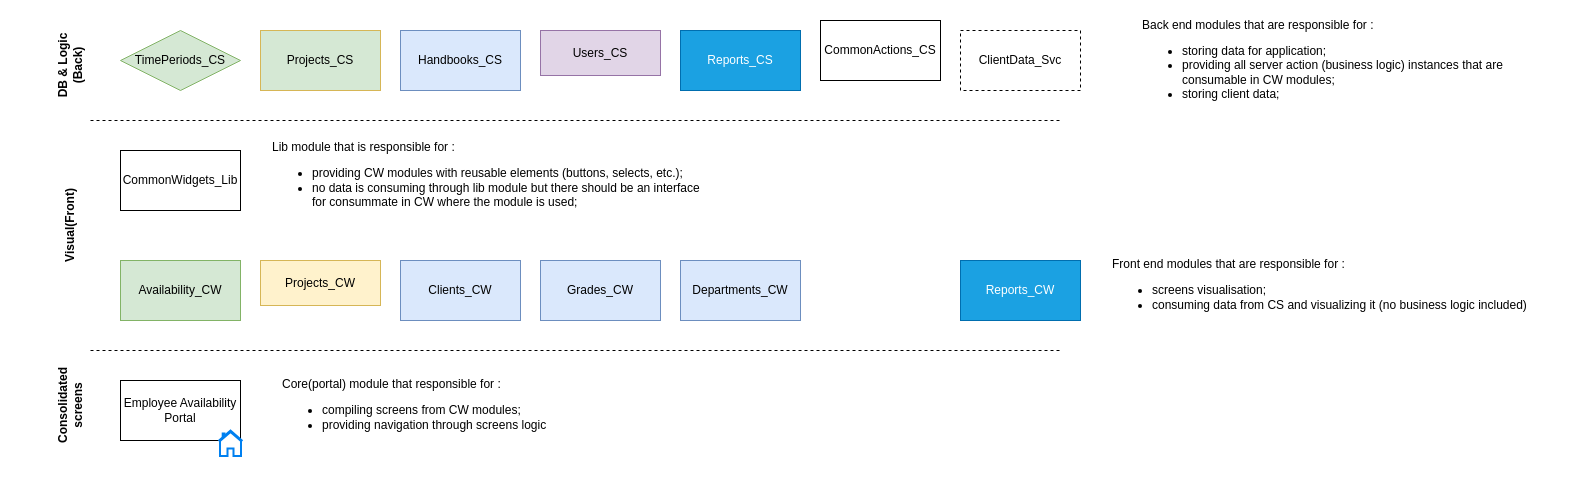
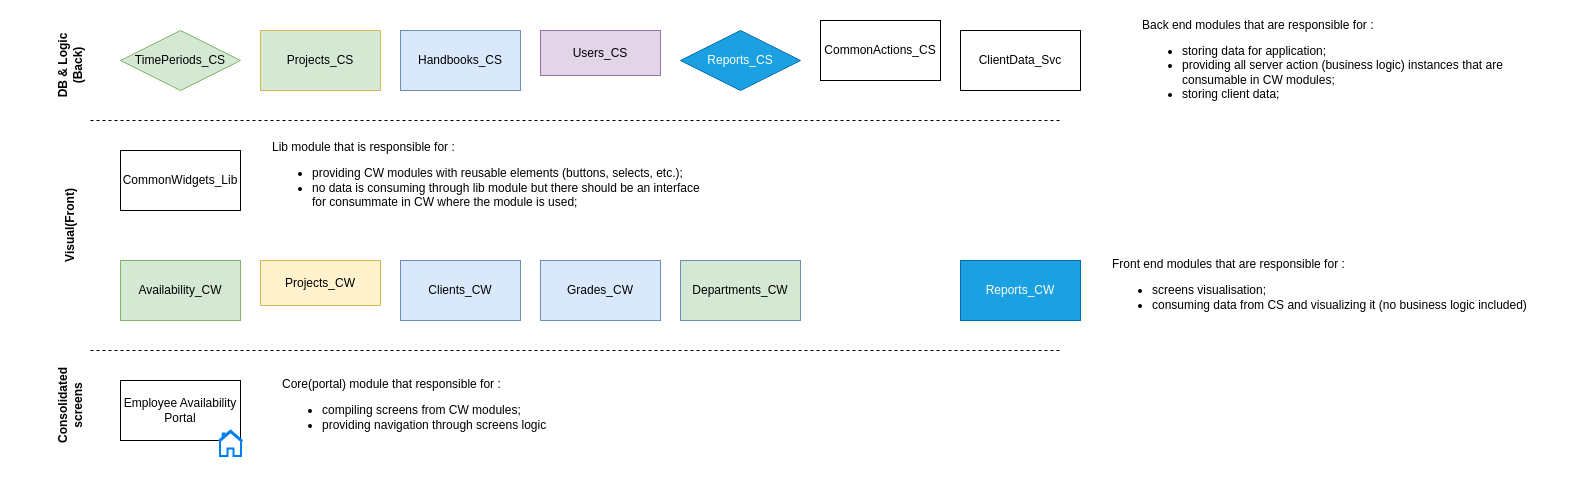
node "Reports_CS": shape rectangle -> diamond
node "ClientData_Svc": style dashed -> solid
node "Departments_CW": fillcolor #dae8fc -> #d5e8d4
